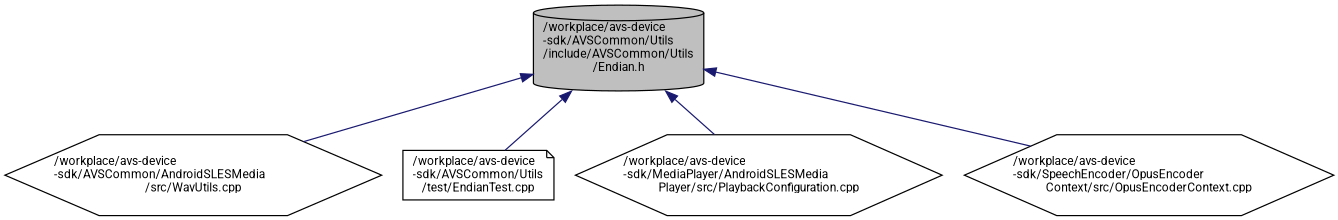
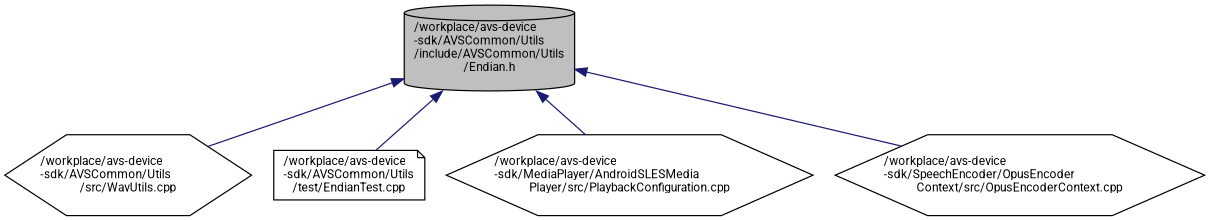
node "/workplace/avs-device -sdk/AVSCommon/AndroidSLESMedia /src/WavUtils.cpp": label "/workplace/avs-device -sdk/AVSCommon/AndroidSLESMedia /src/WavUtils.cpp" -> "/workplace/avs-device -sdk/AVSCommon/Utils /src/WavUtils.cpp"
